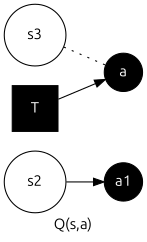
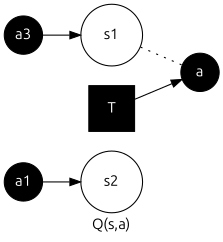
node "a3": added
node "s3": label "s3" -> "s1"
edge "s2" -> "a1": reversed
